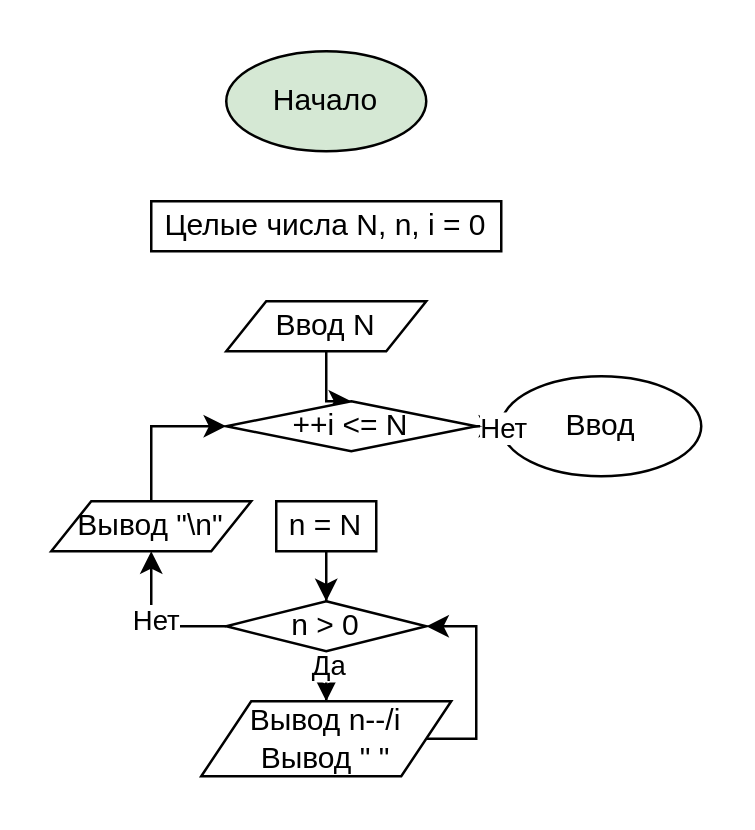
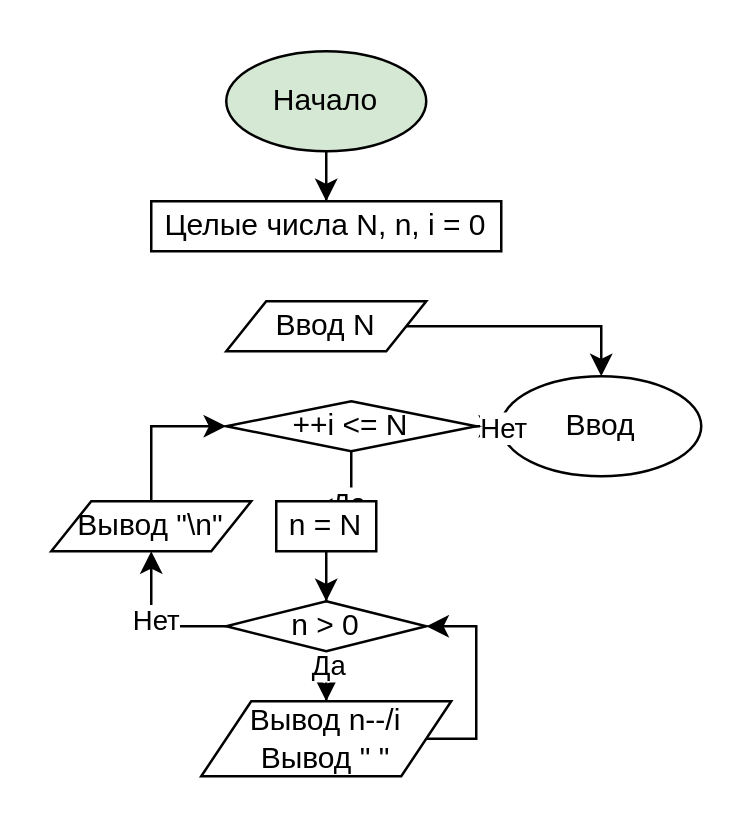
edge "Начало" -> "Целые числа N, n, i = 0": added
edge "Ввод N" -> "++i <= N": now "Ввод N" -> "Ввод"
edge "++i <= N" -> "n = N": added, label "Да"
